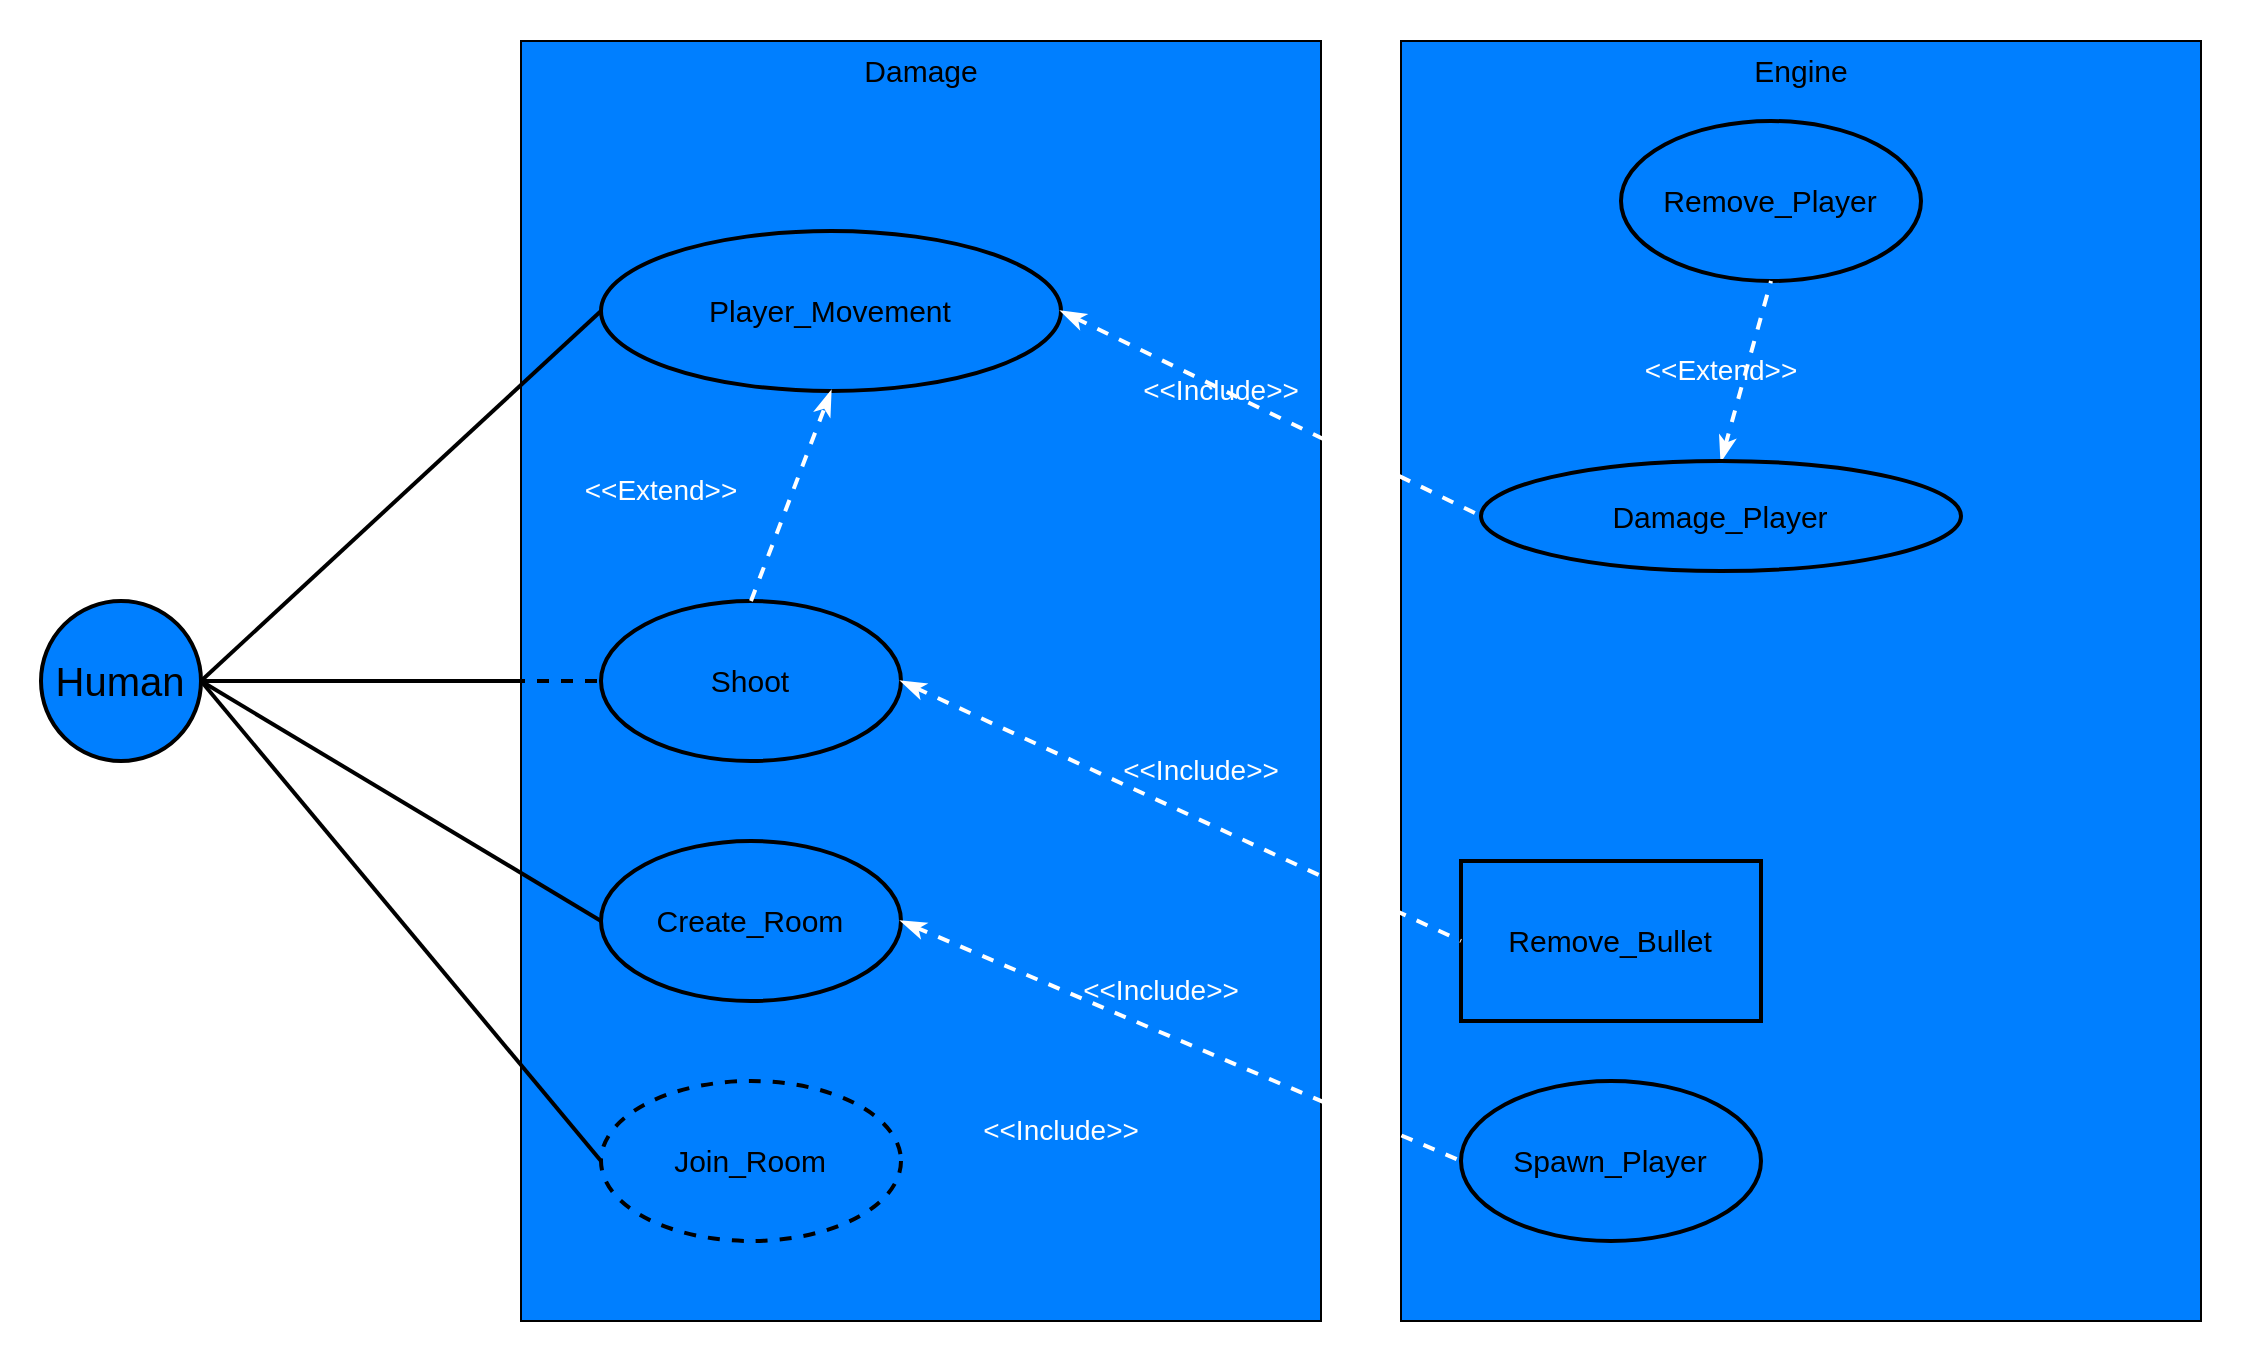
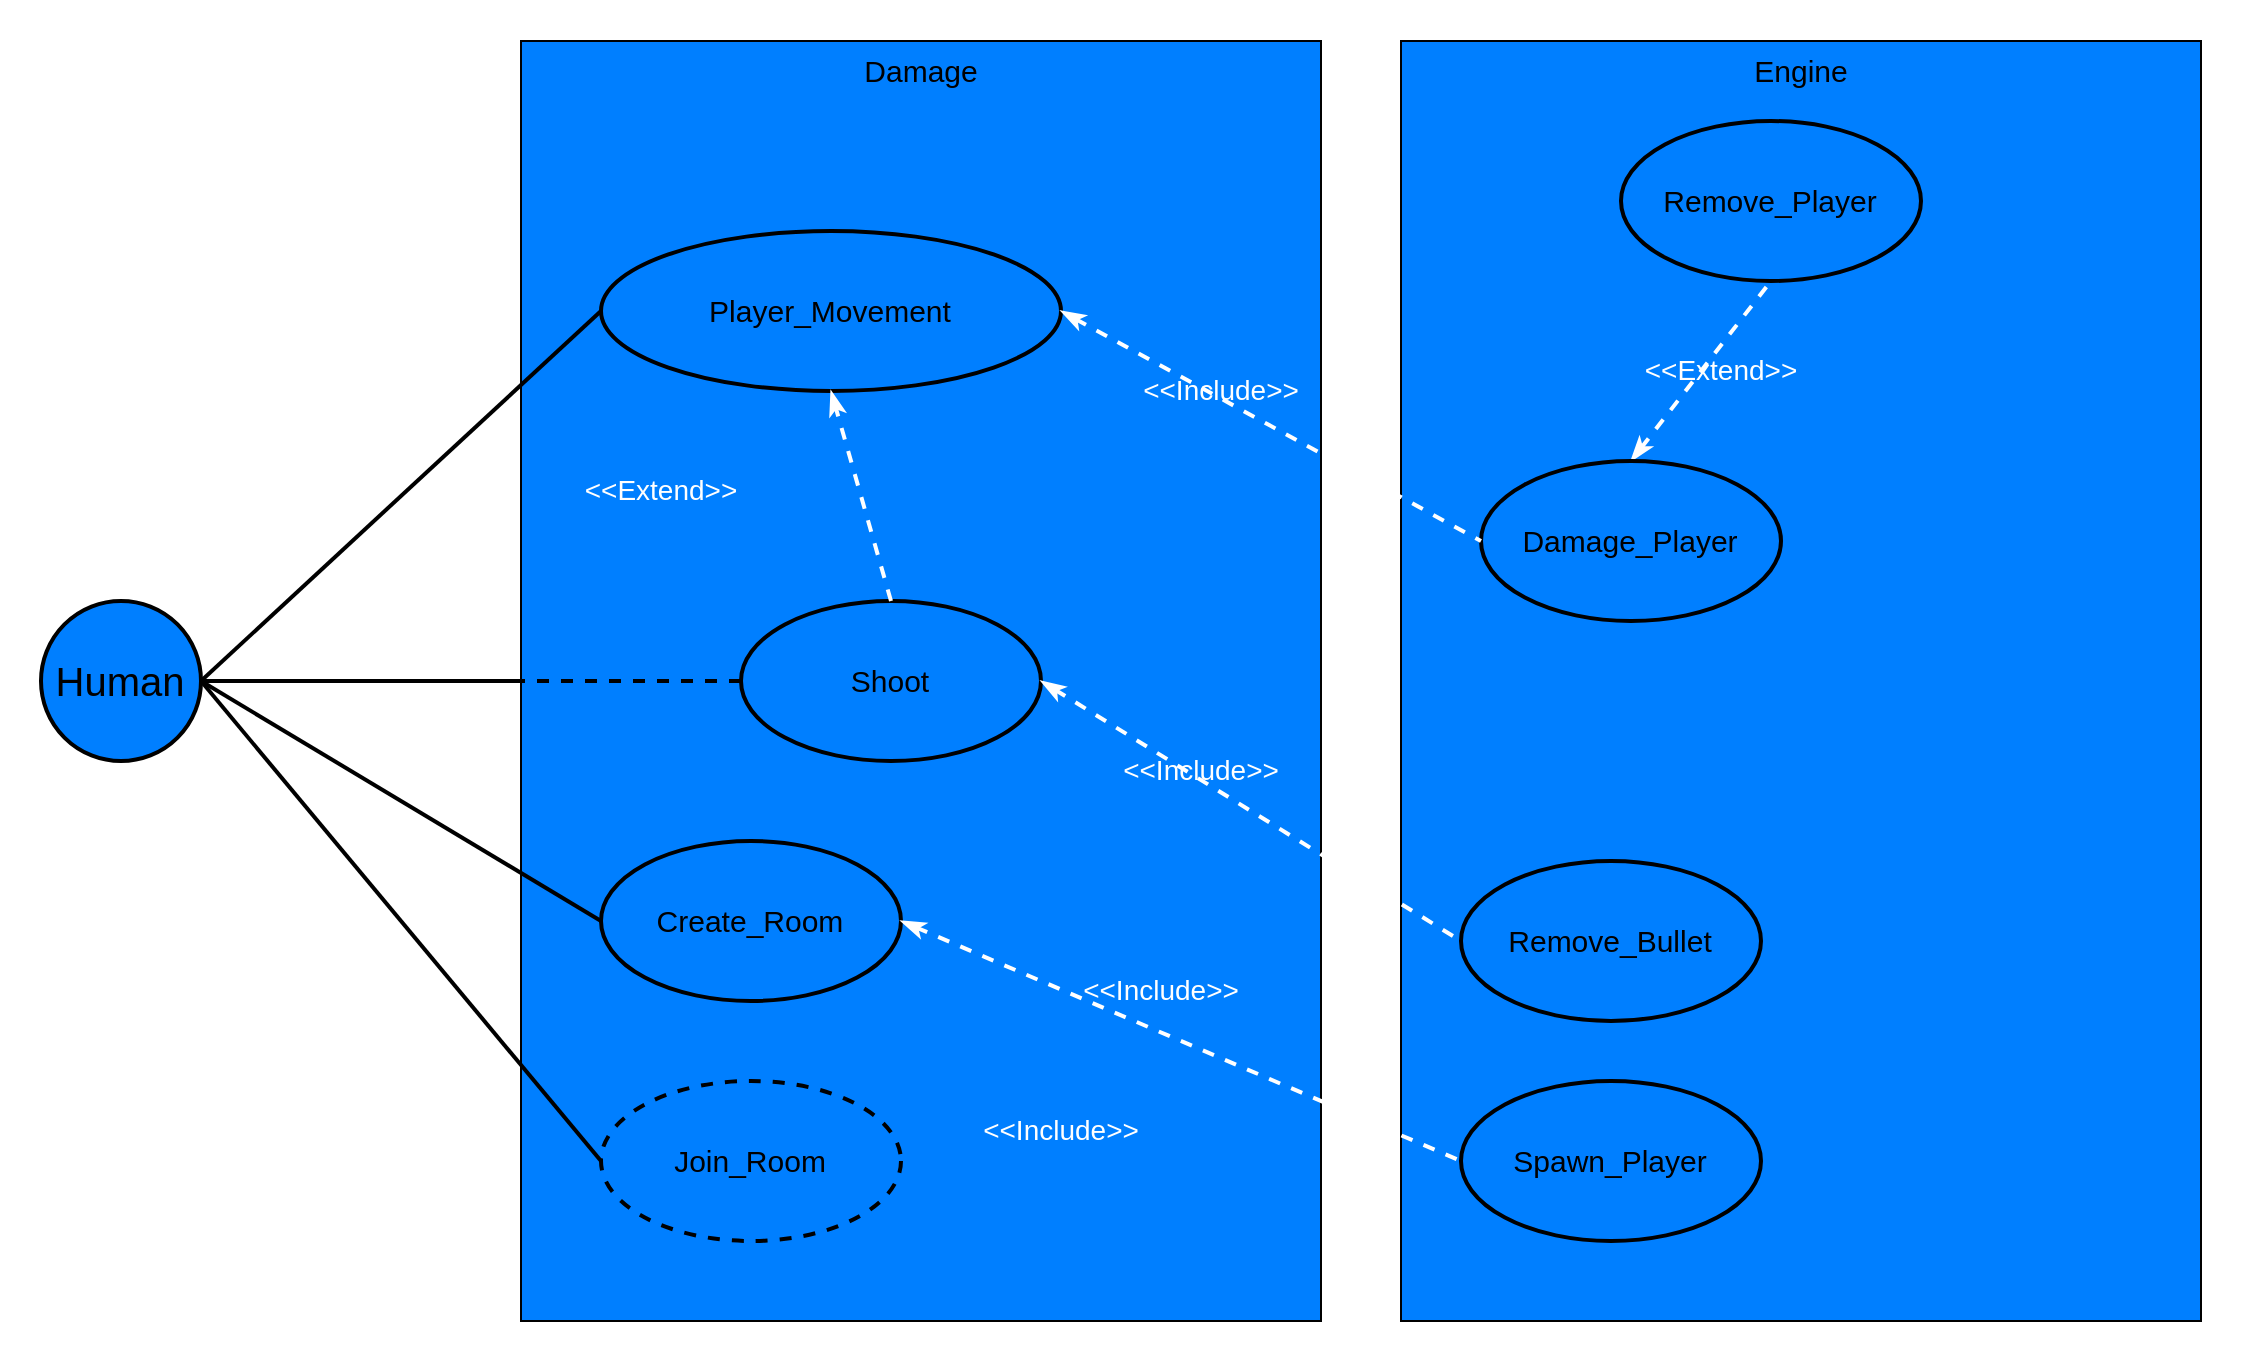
node "Damage_Player": size 480x110 -> 300x160
node "Shoot": moved (751, 681) -> (891, 681)
node "Remove_Bullet": shape rectangle -> ellipse
